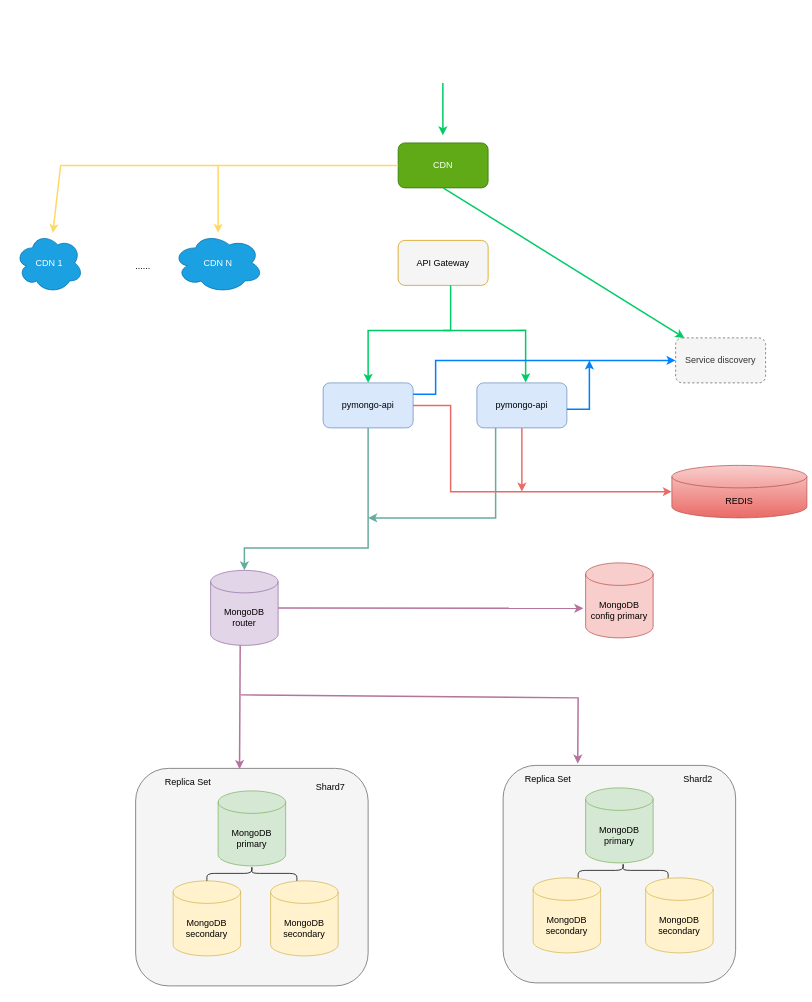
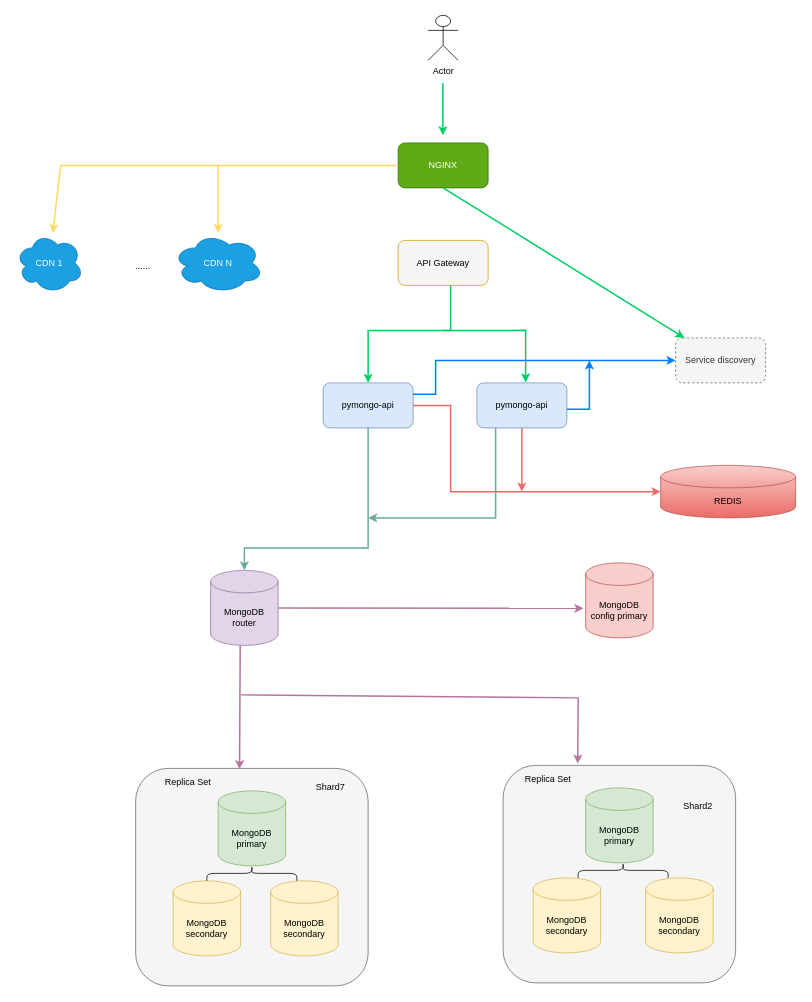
node "Actor": added
node "CDN": label "CDN" -> "NGINX"
node "REDIS": moved (739, 492) -> (728, 492)
node "Shard2": moved (698, 780) -> (698, 806)
